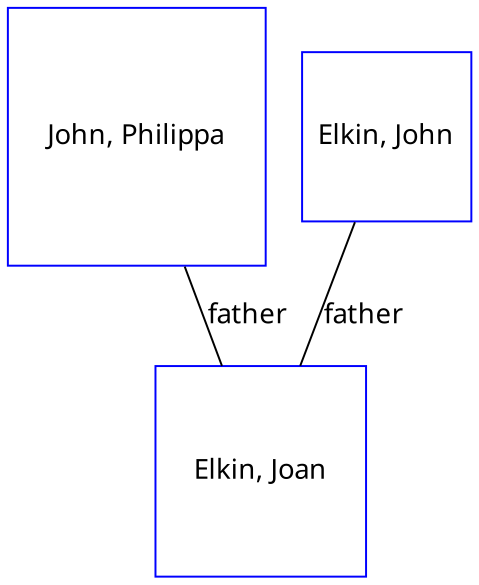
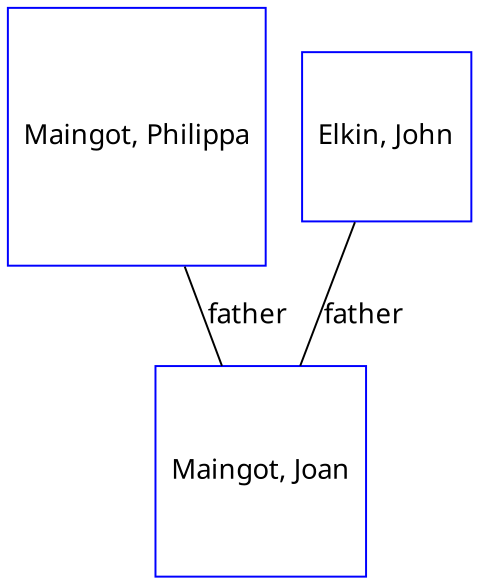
node "John, Philippa": label "John, Philippa" -> "Maingot, Philippa"
node "Elkin, Joan": label "Elkin, Joan" -> "Maingot, Joan"
